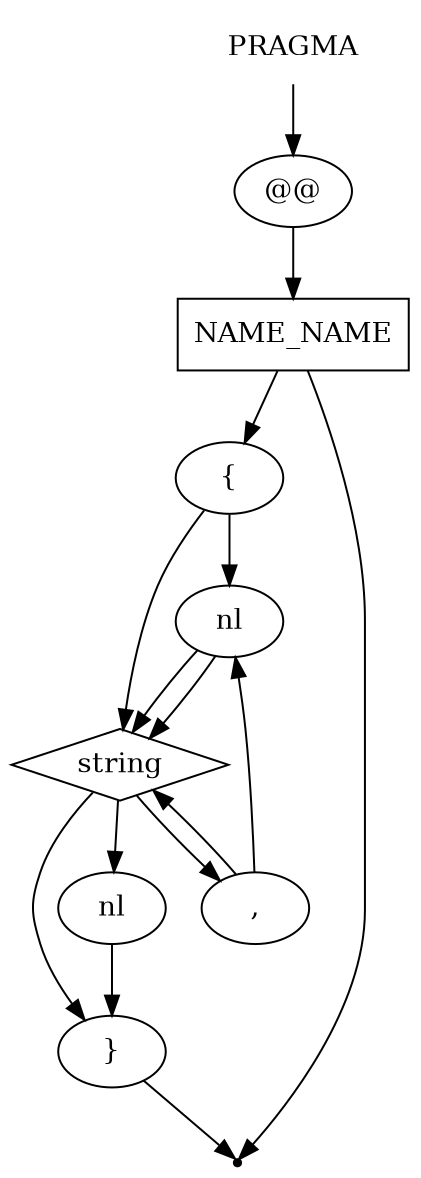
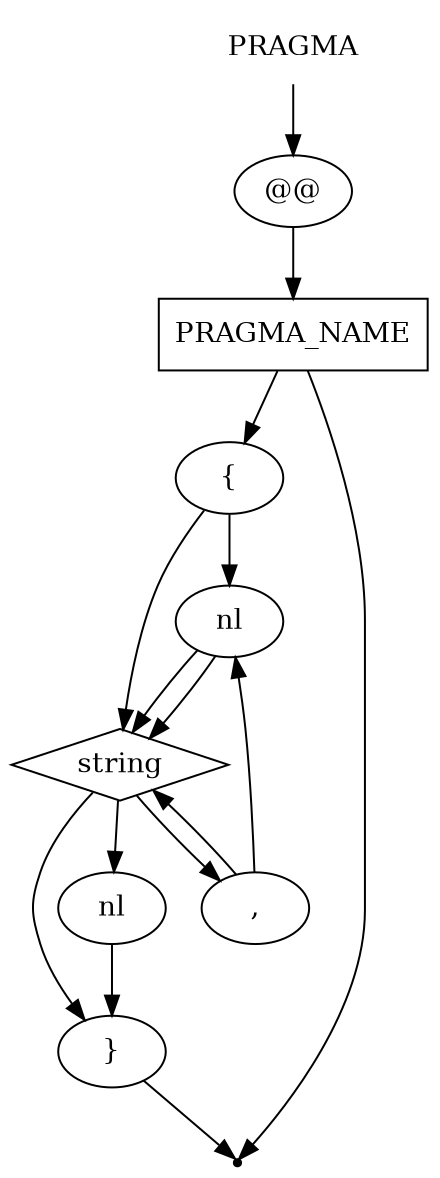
node "NAME_NAME": label "NAME_NAME" -> "PRAGMA_NAME"
